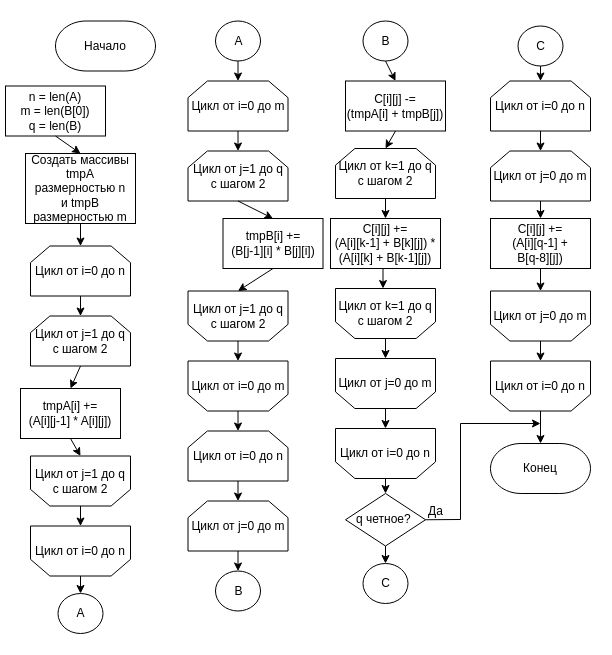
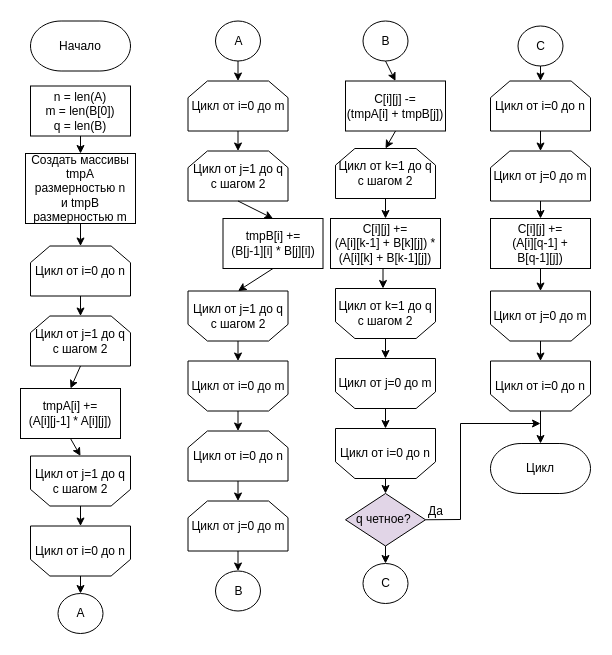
node "Начало": moved (106, 46) -> (81, 46)
node "n = len(A) m = len(B[0]) q = len(B)": moved (56, 111) -> (81, 111)
node "C[i][j] += (A[i][q-1] + B[q-8][j])": label "C[i][j] += (A[i][q-1] + B[q-8][j])" -> "C[i][j] += (A[i][q-1] + B[q-1][j])"
node "Конец": label "Конец" -> "Цикл"
node "q четное?": fillcolor #ffffff -> #e1d5e7
